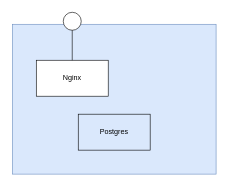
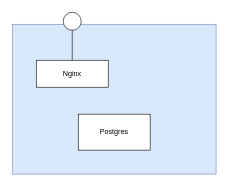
node "Nginx": size 72x36 -> 72x27
node "Postgres": fillcolor #dae8fc -> #ffffff
